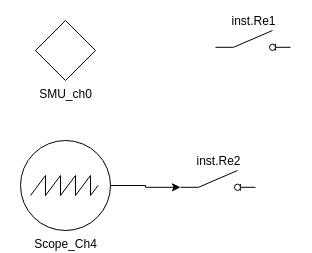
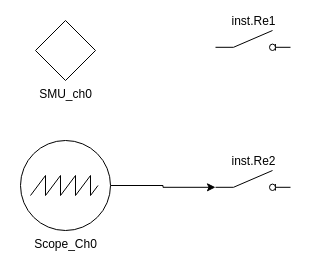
node "inst.Re2": moved (218, 181) -> (253, 181)
node "Scope_Ch4": label "Scope_Ch4" -> "Scope_Ch0"
